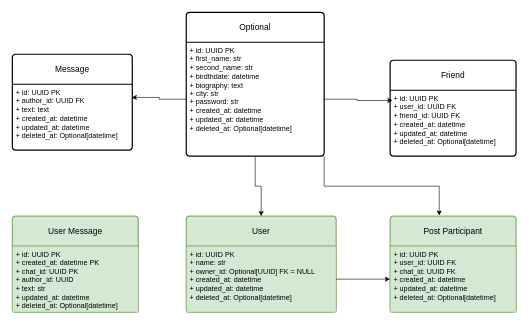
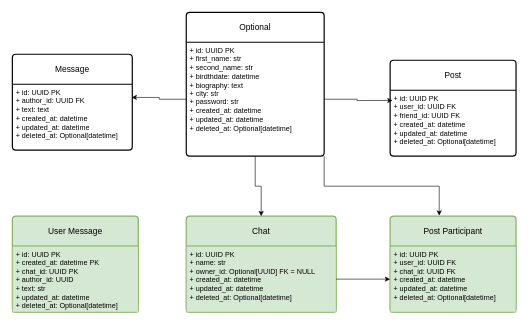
node "Friend": label "Friend" -> "Post"
node "User": label "User" -> "Chat"
